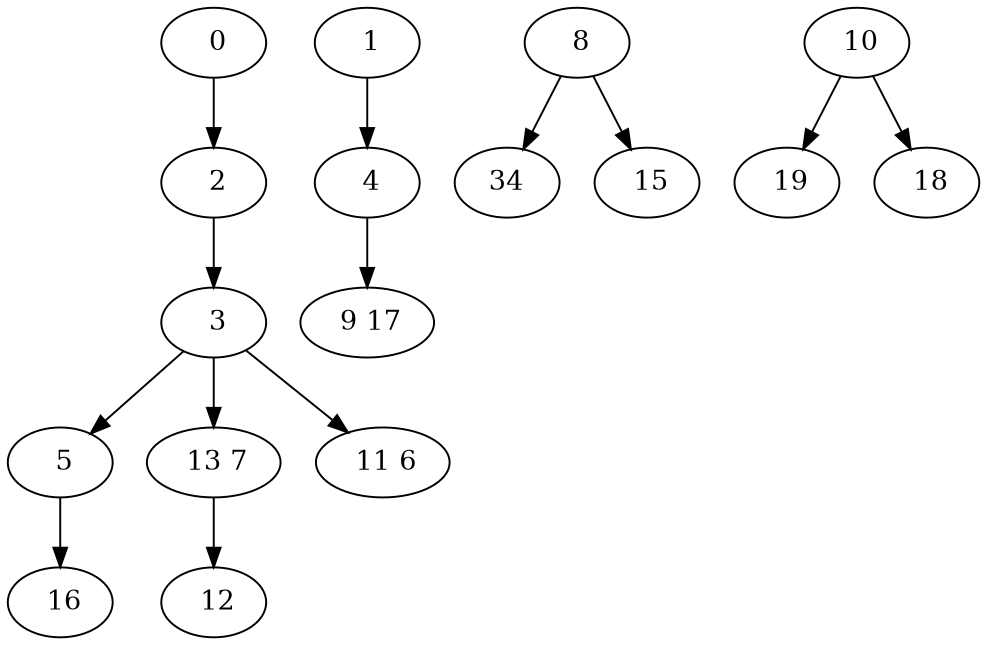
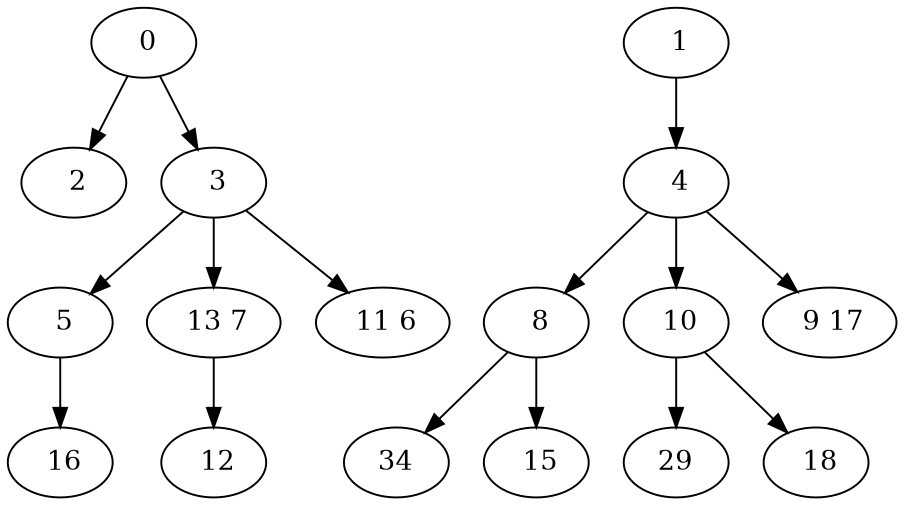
node "19": label "19" -> "29"
edge "2" -> "3": now "0" -> "3"
edge "4" -> "10": added
edge "4" -> "8": added
